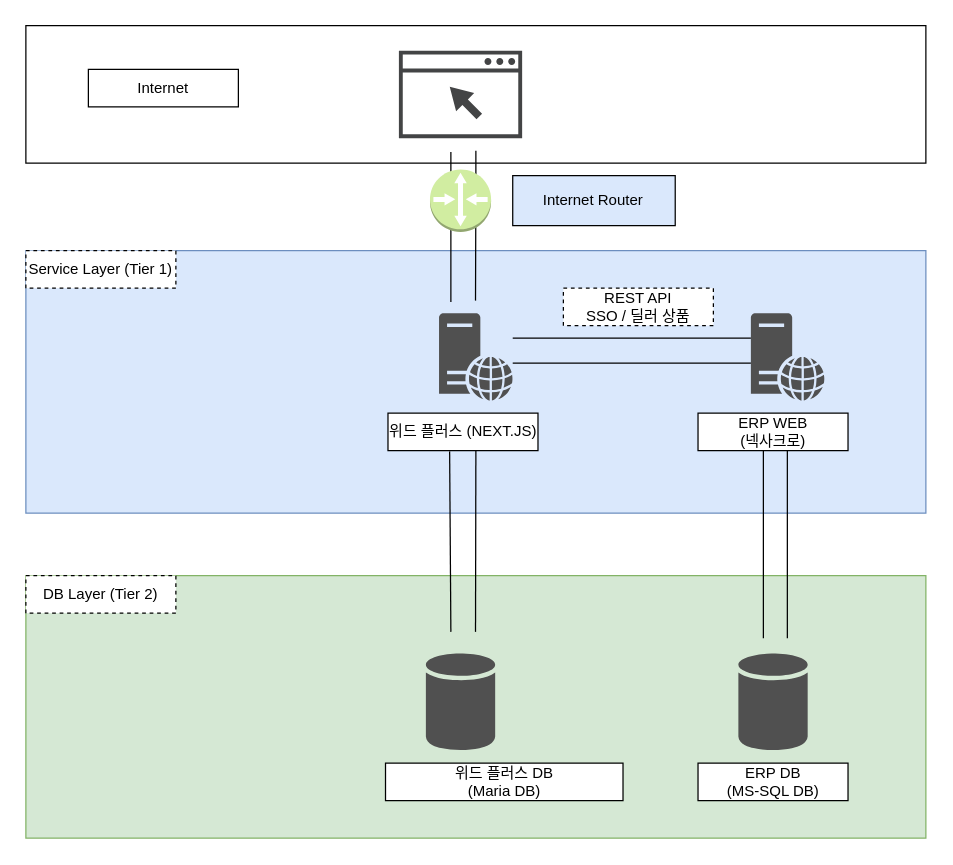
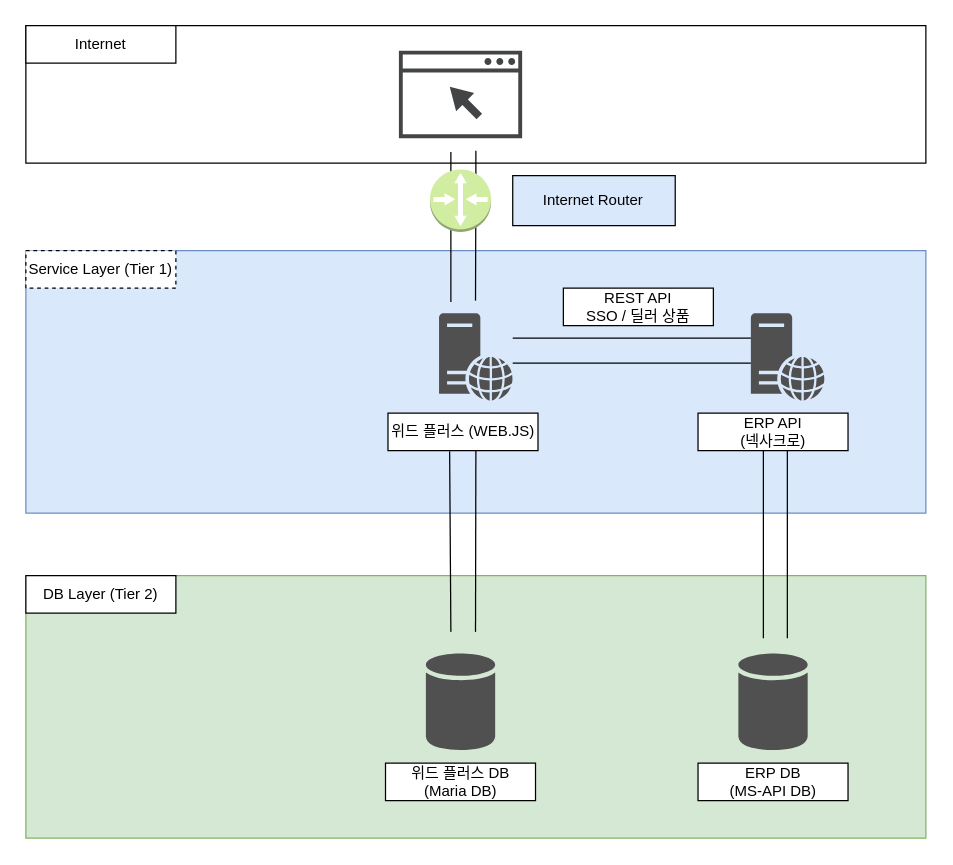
node "Internet": moved (163, 88) -> (101, 44)
node "REST API SSO / 딜러 상품": style dashed -> solid
node "위드 플러스 (NEXT.JS)": label "위드 플러스 (NEXT.JS)" -> "위드 플러스 (WEB.JS)"
node "ERP WEB (넥사크로)": label "ERP WEB (넥사크로)" -> "ERP API (넥사크로)"
node "DB Layer (Tier 2)": style dashed -> solid
node "위드 플러스 DB (Maria DB)": size 238x38 -> 150x38
node "ERP DB (MS-SQL DB)": label "ERP DB (MS-SQL DB)" -> "ERP DB (MS-API DB)"
